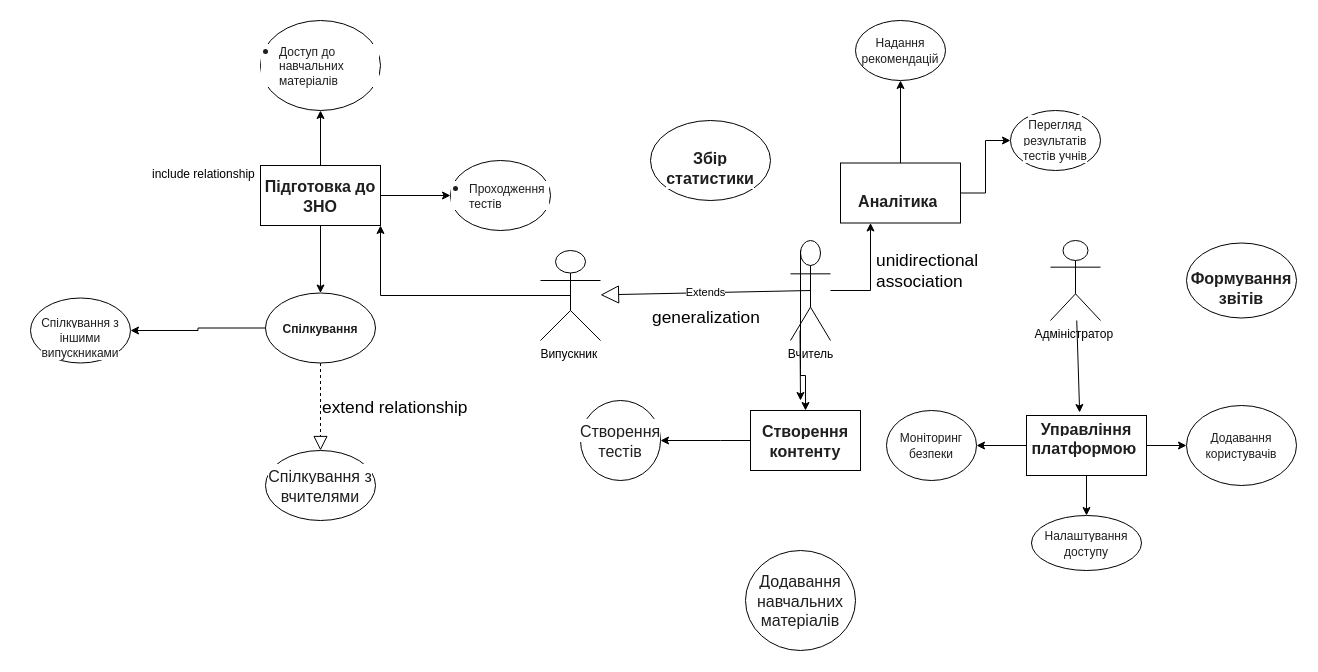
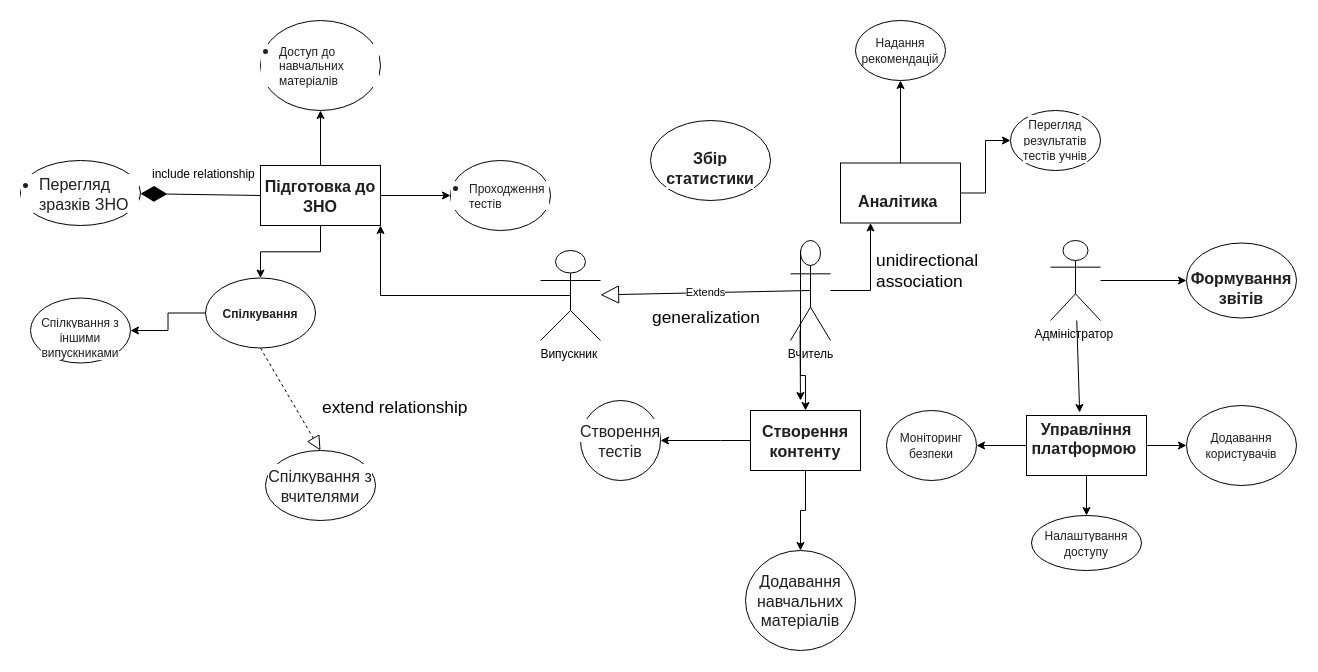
node "Перегляд зразків ЗНО": added
edge "Підготовка до ЗНО" -> "Перегляд зразків ЗНО": added
edge "Адміністратор" -> "Формування звітів": added
node "Спілкування": moved (321, 328) -> (261, 313)
edge "Створення контенту" -> "Додавання навчальних матеріалів": added
